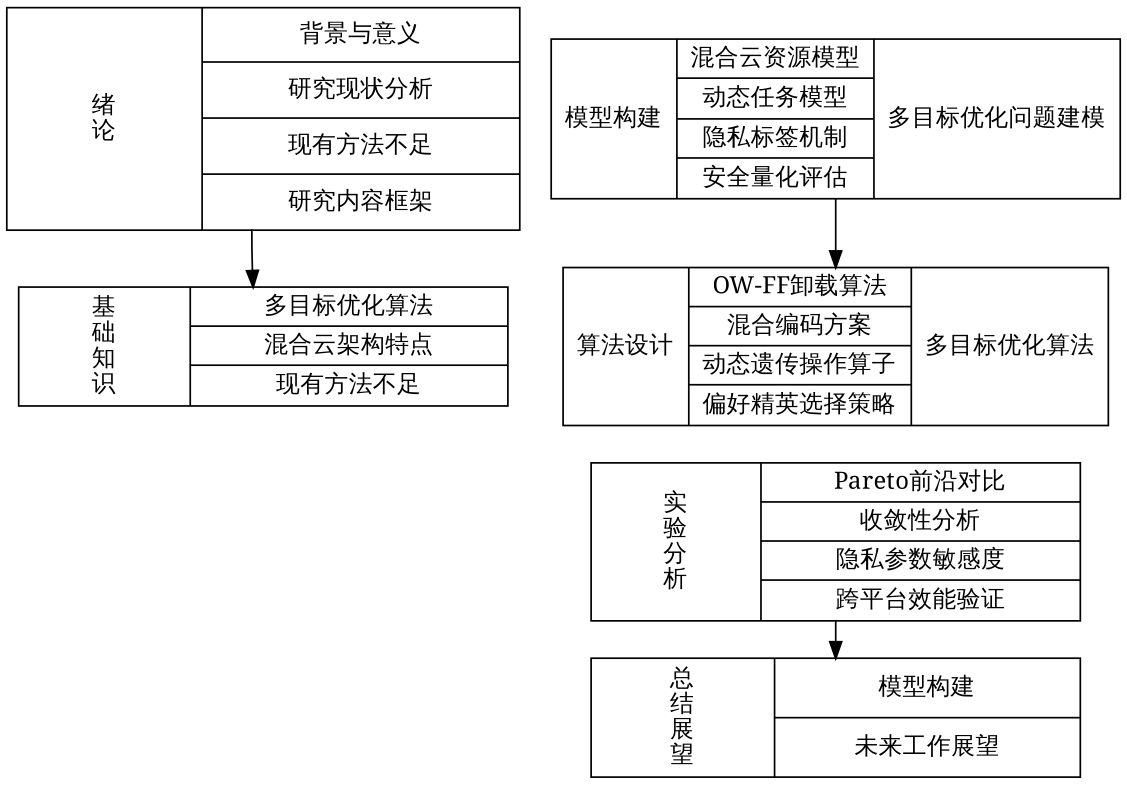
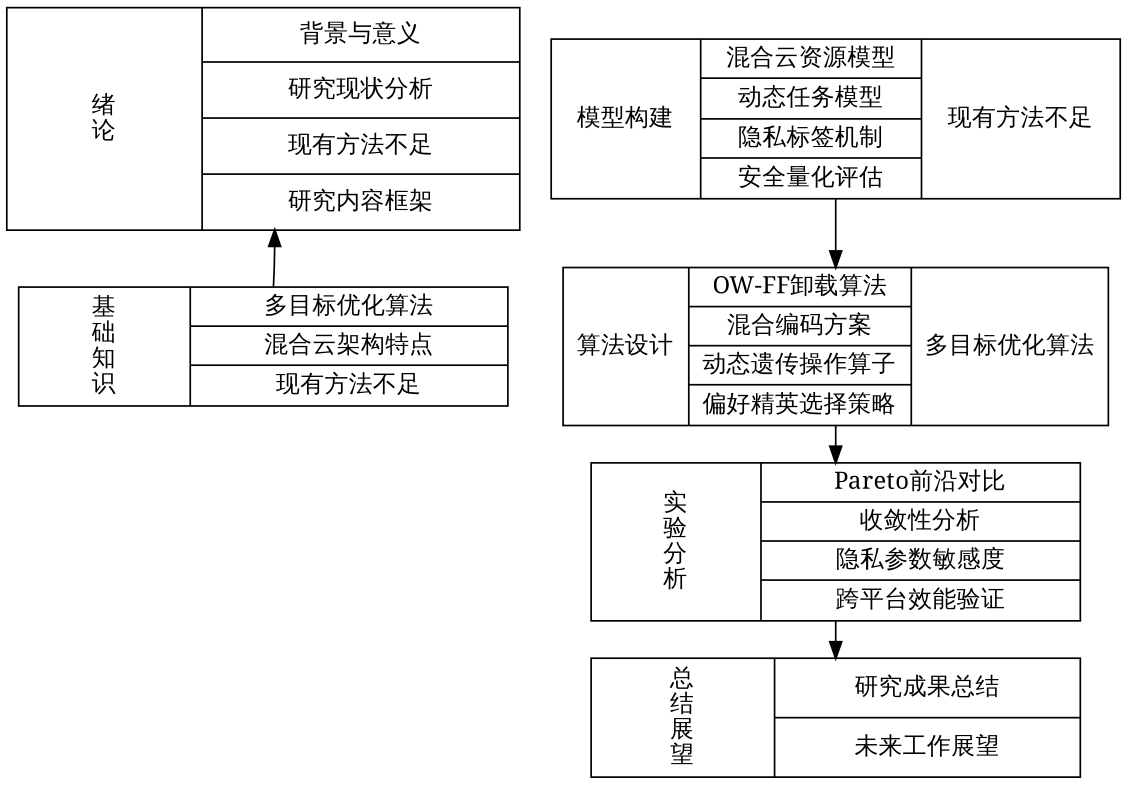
node "模型构建": text "多目标优化问题建模" -> "现有方法不足"
edge "绪" -> "基": reversed
edge "算法设计" -> "实": added
node "总": text "模型构建" -> "研究成果总结"
